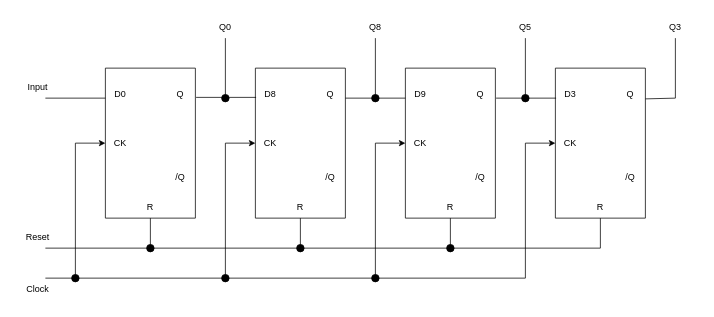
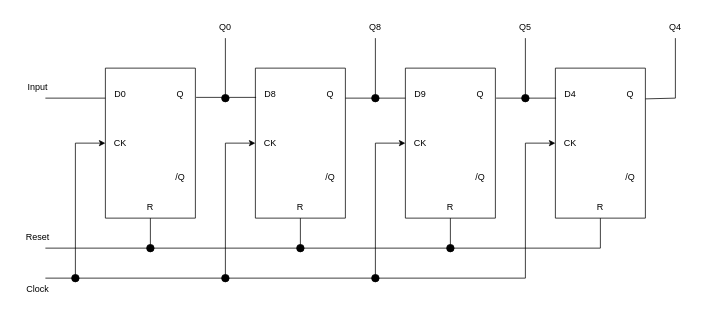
node "Q3": label "Q3" -> "Q4"
node "D3": label "D3" -> "D4"
